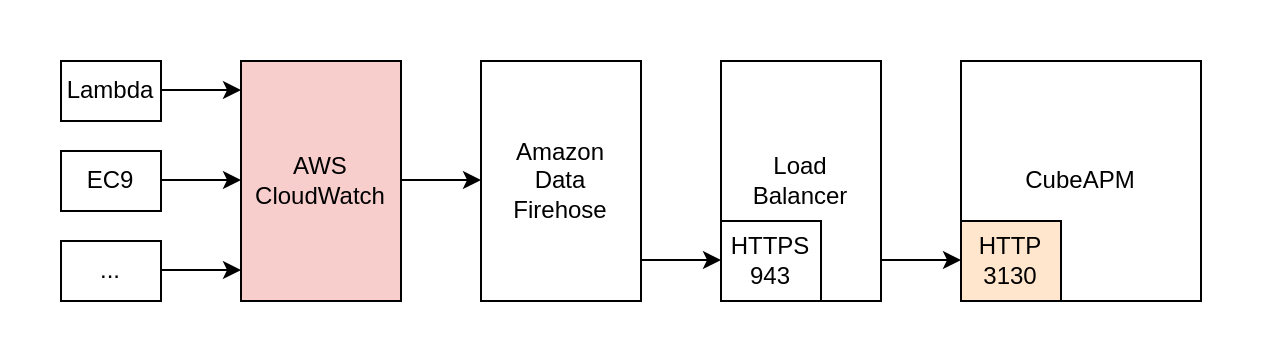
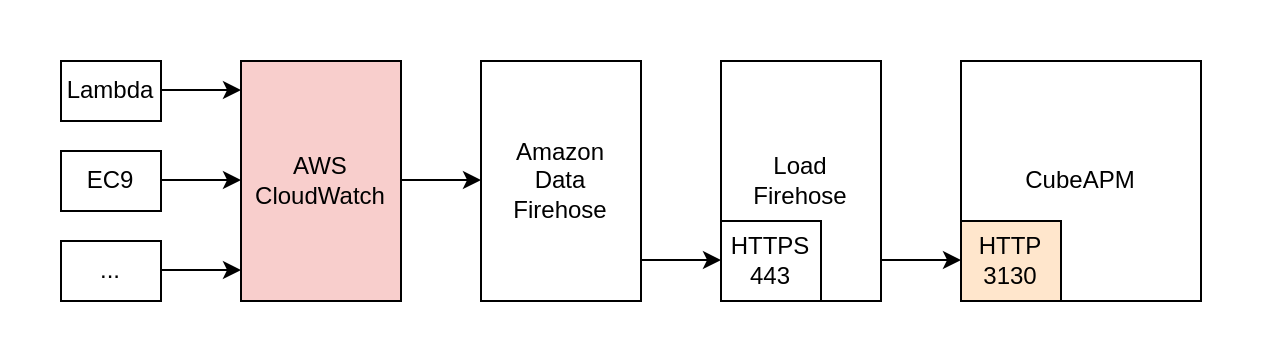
node "Load Balancer": label "Load Balancer" -> "Load Firehose"
node "HTTPS 943": label "HTTPS 943" -> "HTTPS 443"
